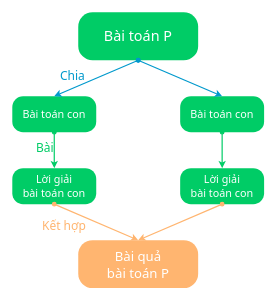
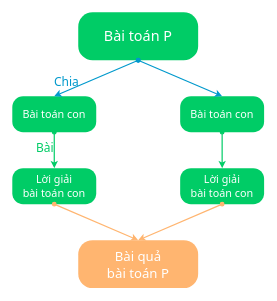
node "Chia": moved (84, 75) -> (78, 81)
node "Kết hợp": removed
